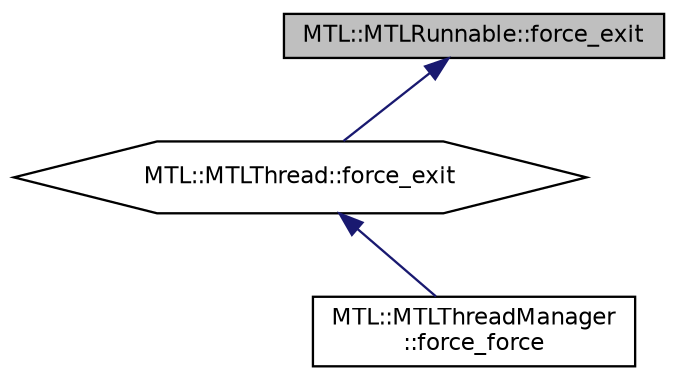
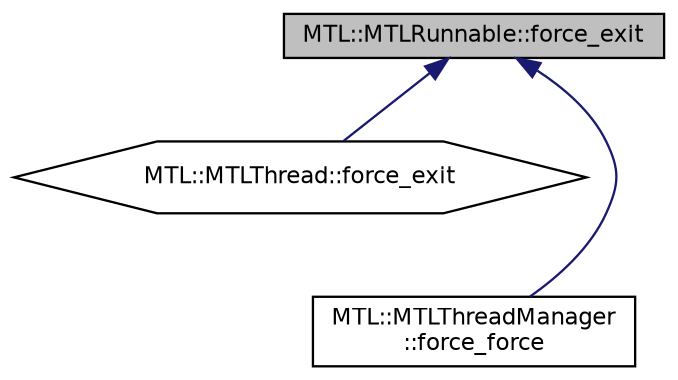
edge "MTL::MTLThreadManager ::force_force" -> "MTL::MTLThread::force_exit": now "MTL::MTLThreadManager ::force_force" -> "MTL::MTLRunnable::force_exit"
